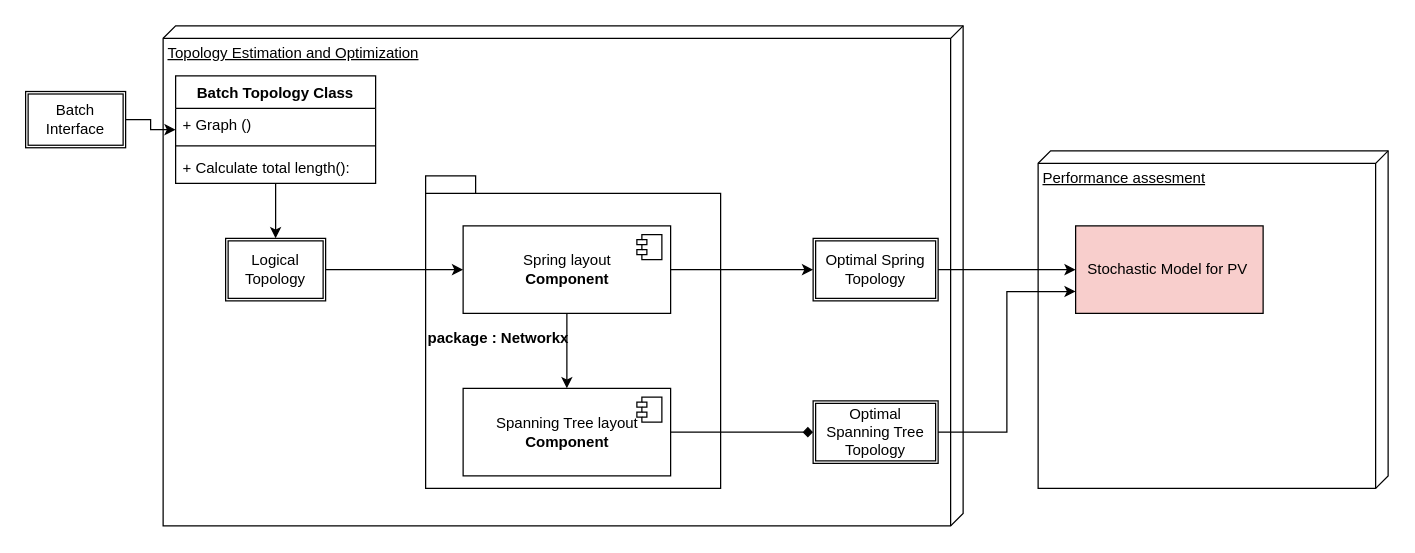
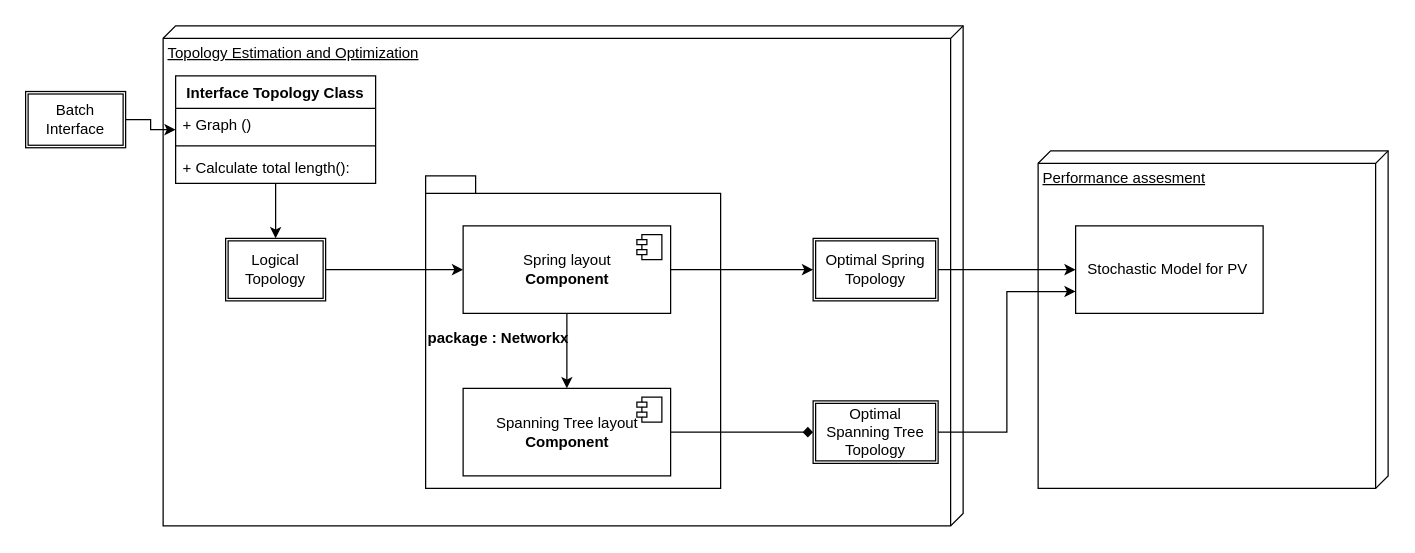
node "Batch Topology Class": label "Batch Topology Class" -> "Interface Topology Class"
node "Stochastic Model for PV": fillcolor #f8cecc -> #ffffff
